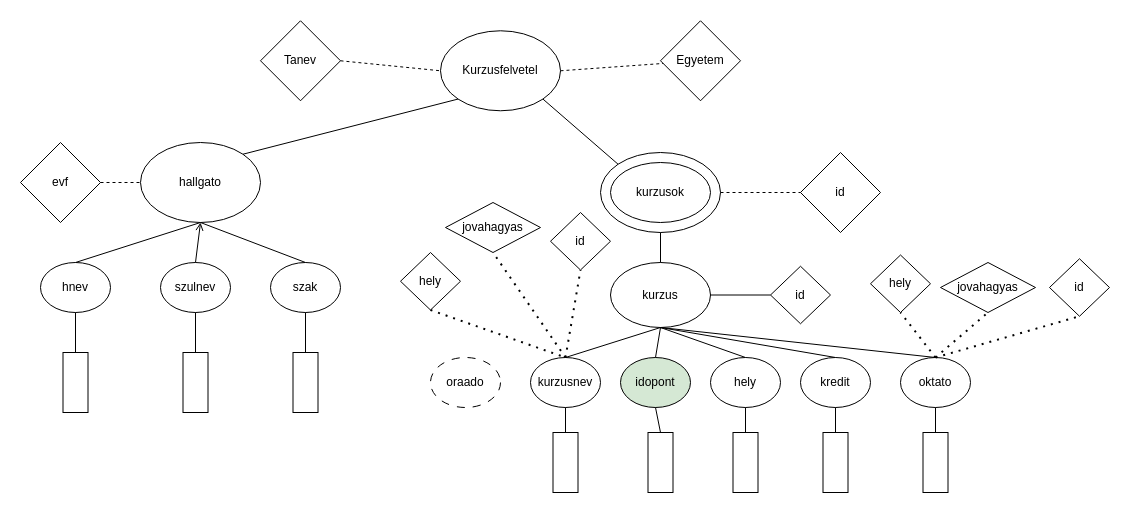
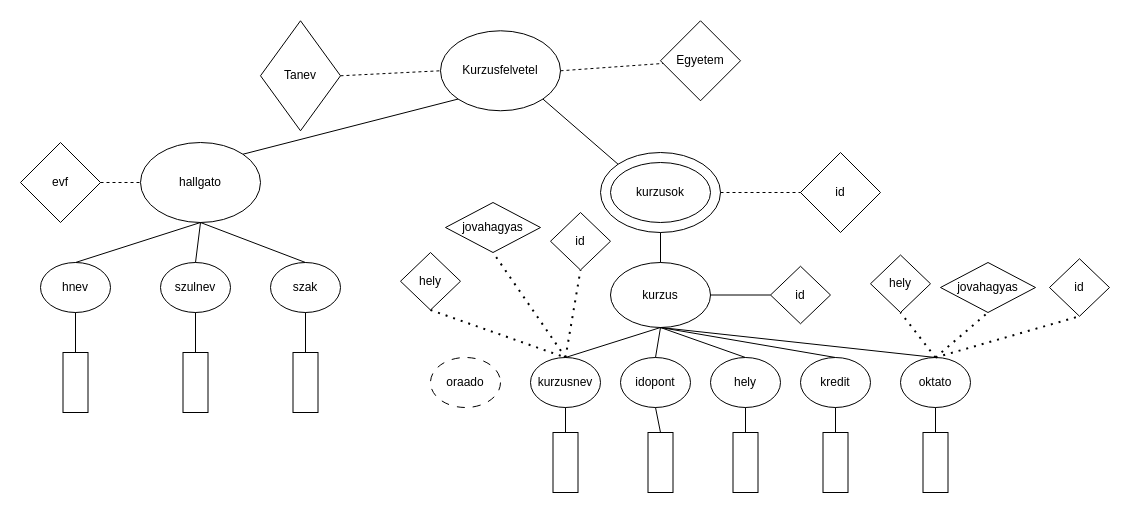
node "Tanev": size 80x80 -> 80x110
edge "szulnev" -> "hallgato": arrowhead open -> none
node "idopont": fillcolor #d5e8d4 -> #ffffff
